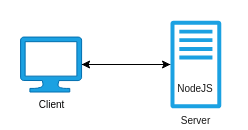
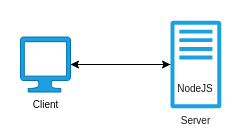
node "Client": size 61x55 -> 50x55
